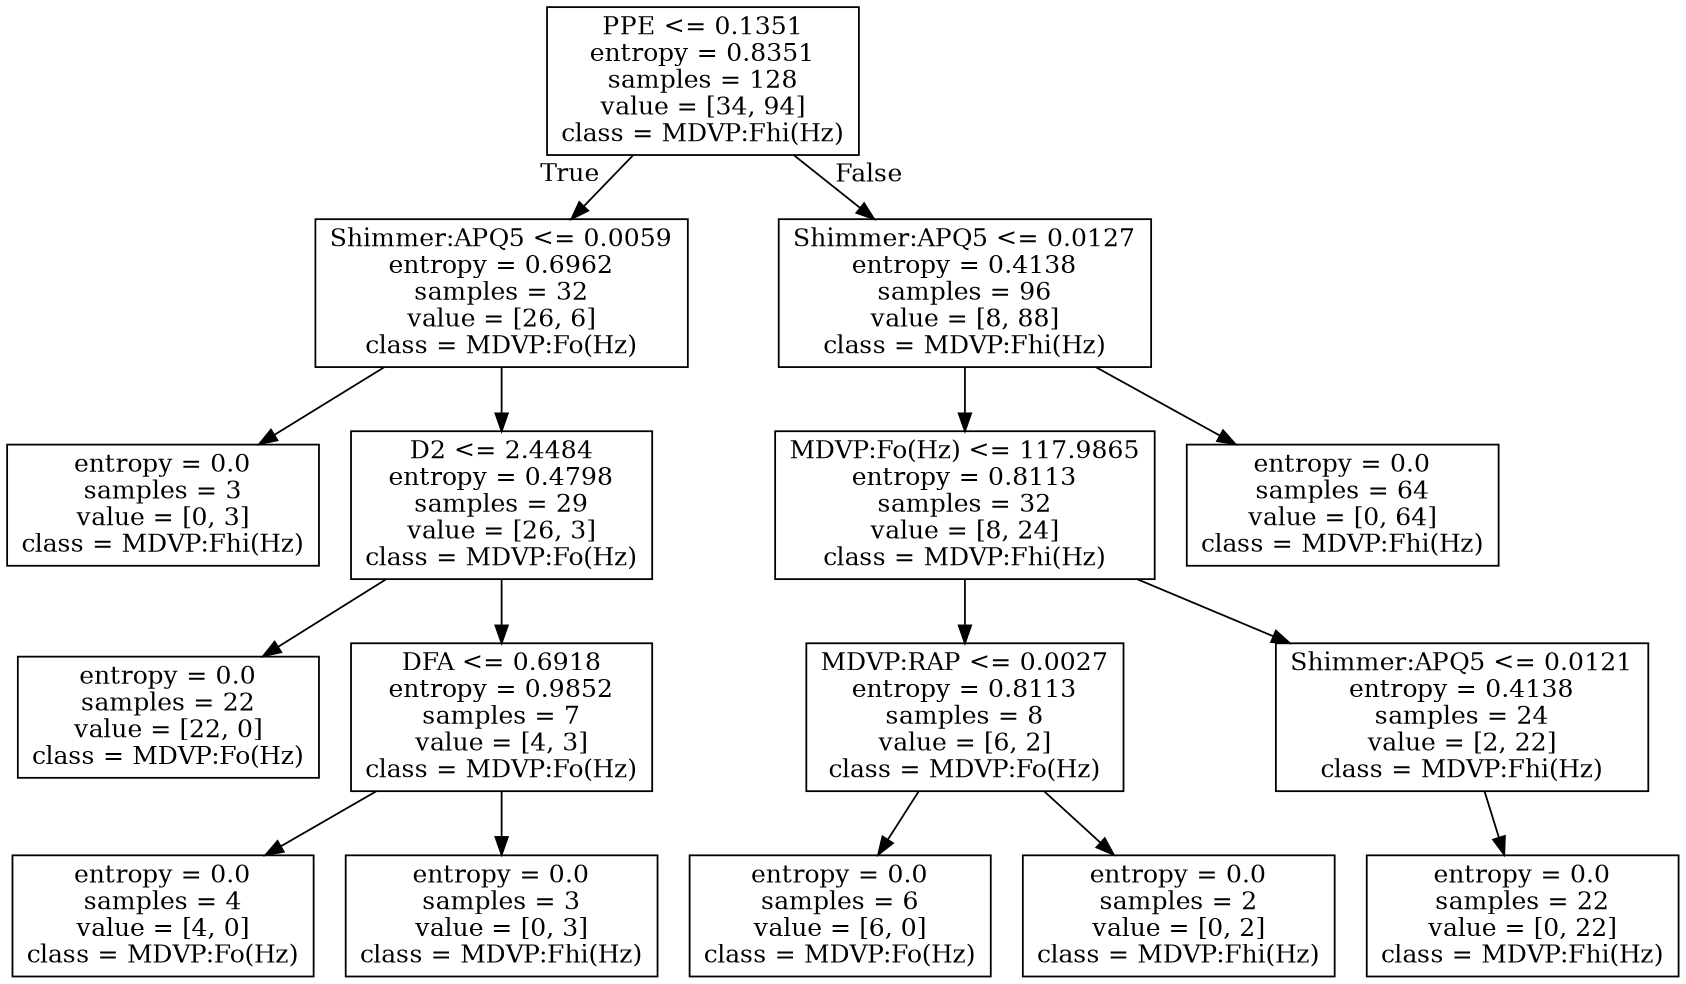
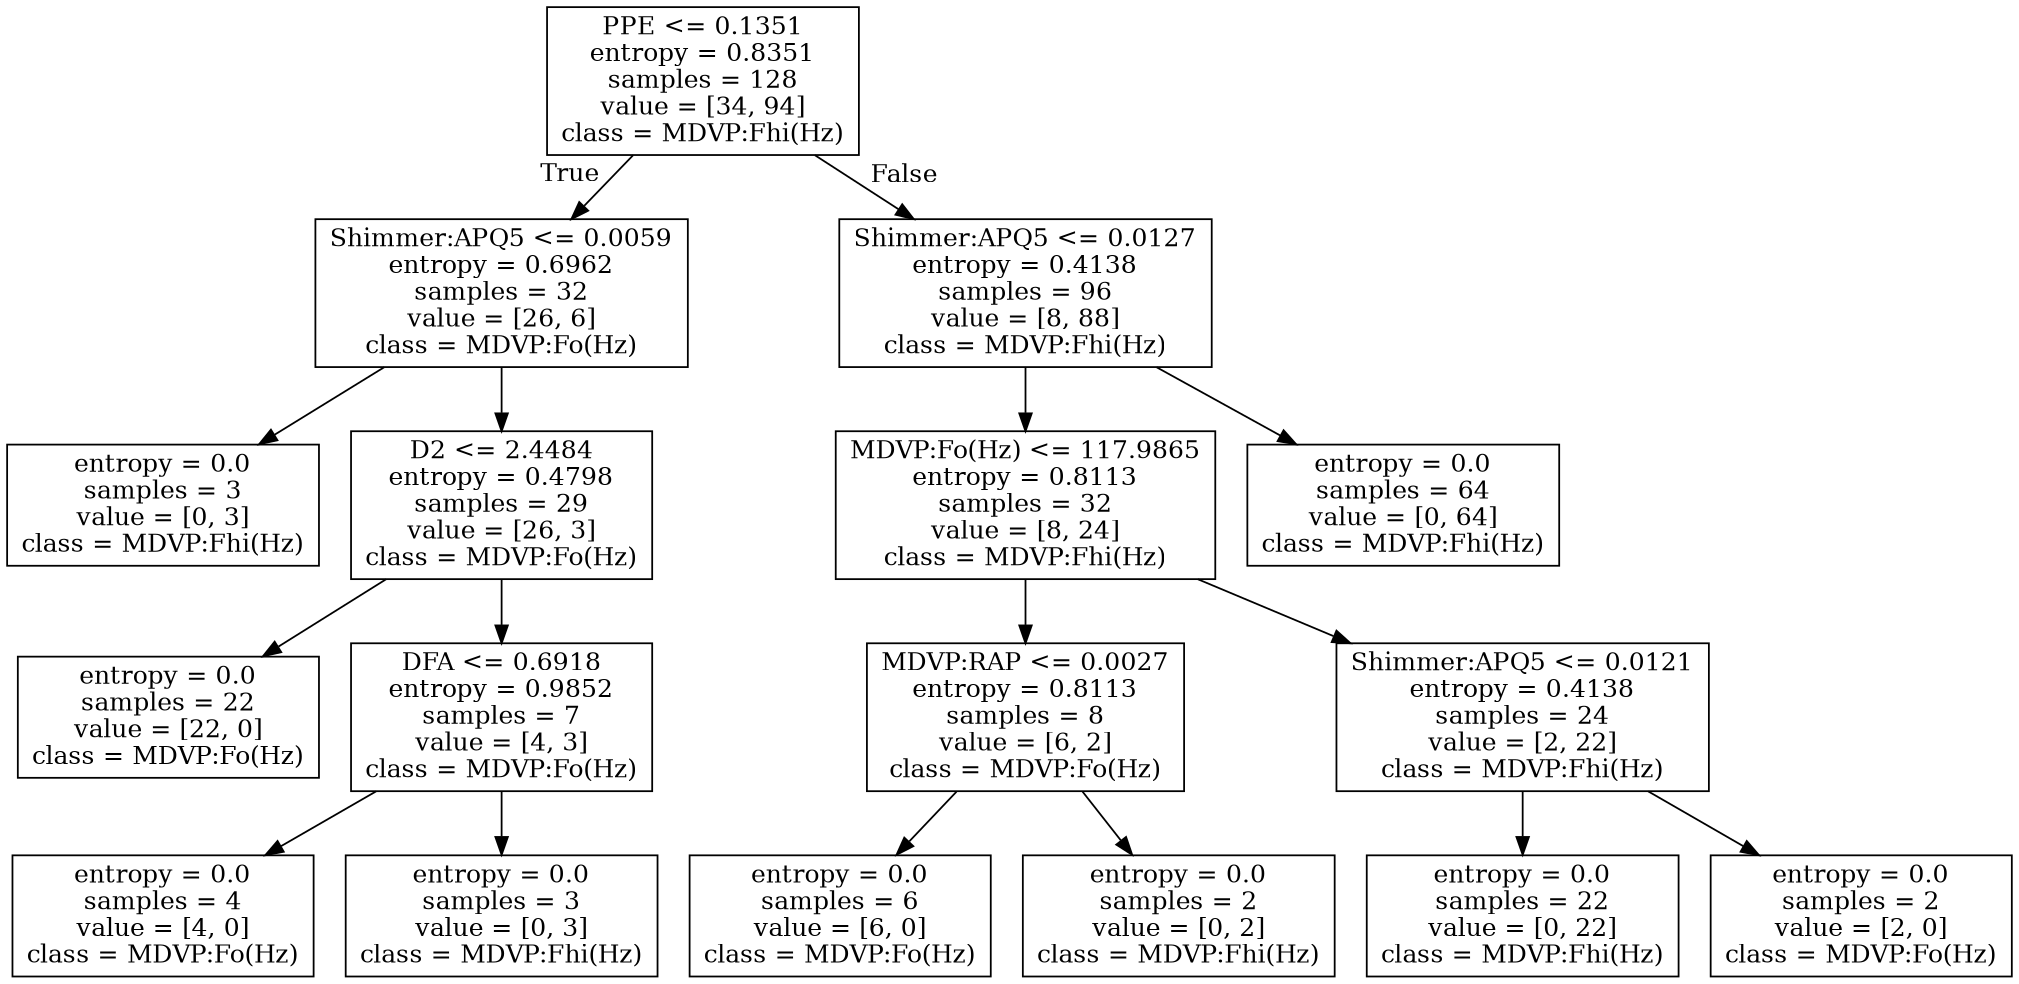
node "entropy = 0.0 samples = 2 value = [2, 0] class = MDVP:Fo(Hz)": added
